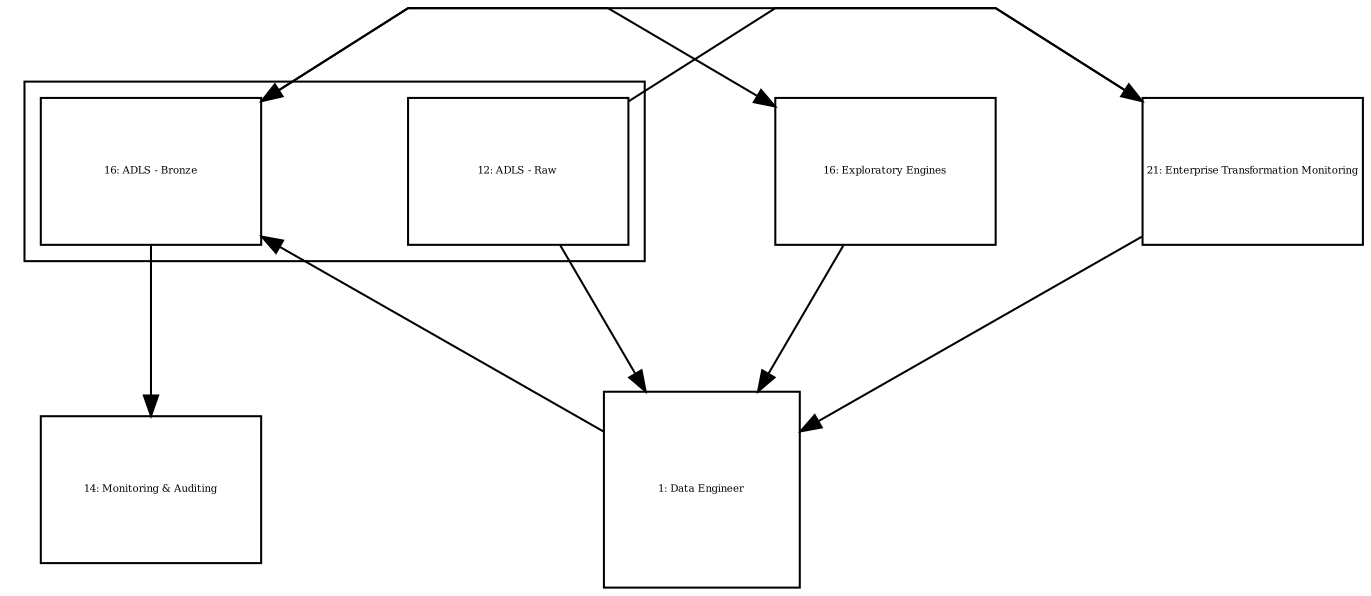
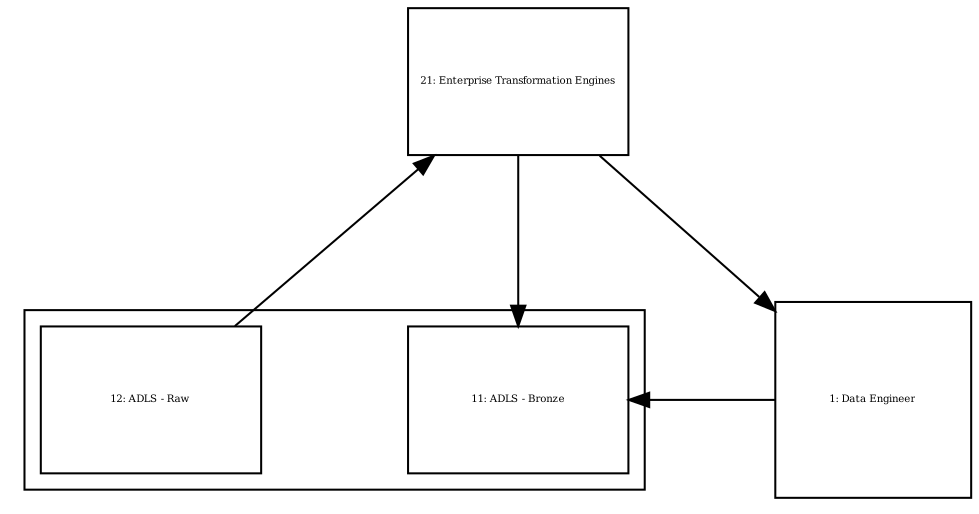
node "16: ADLS - Bronze": label "16: ADLS - Bronze" -> "11: ADLS - Bronze"
node "16: Exploratory Engines": removed
node "21: Enterprise Transformation Monitoring": label "21: Enterprise Transformation Monitoring" -> "21: Enterprise Transformation Engines"
edge "12: ADLS - Raw" -> "1: Data Engineer": removed
node "14: Monitoring & Auditing": removed
